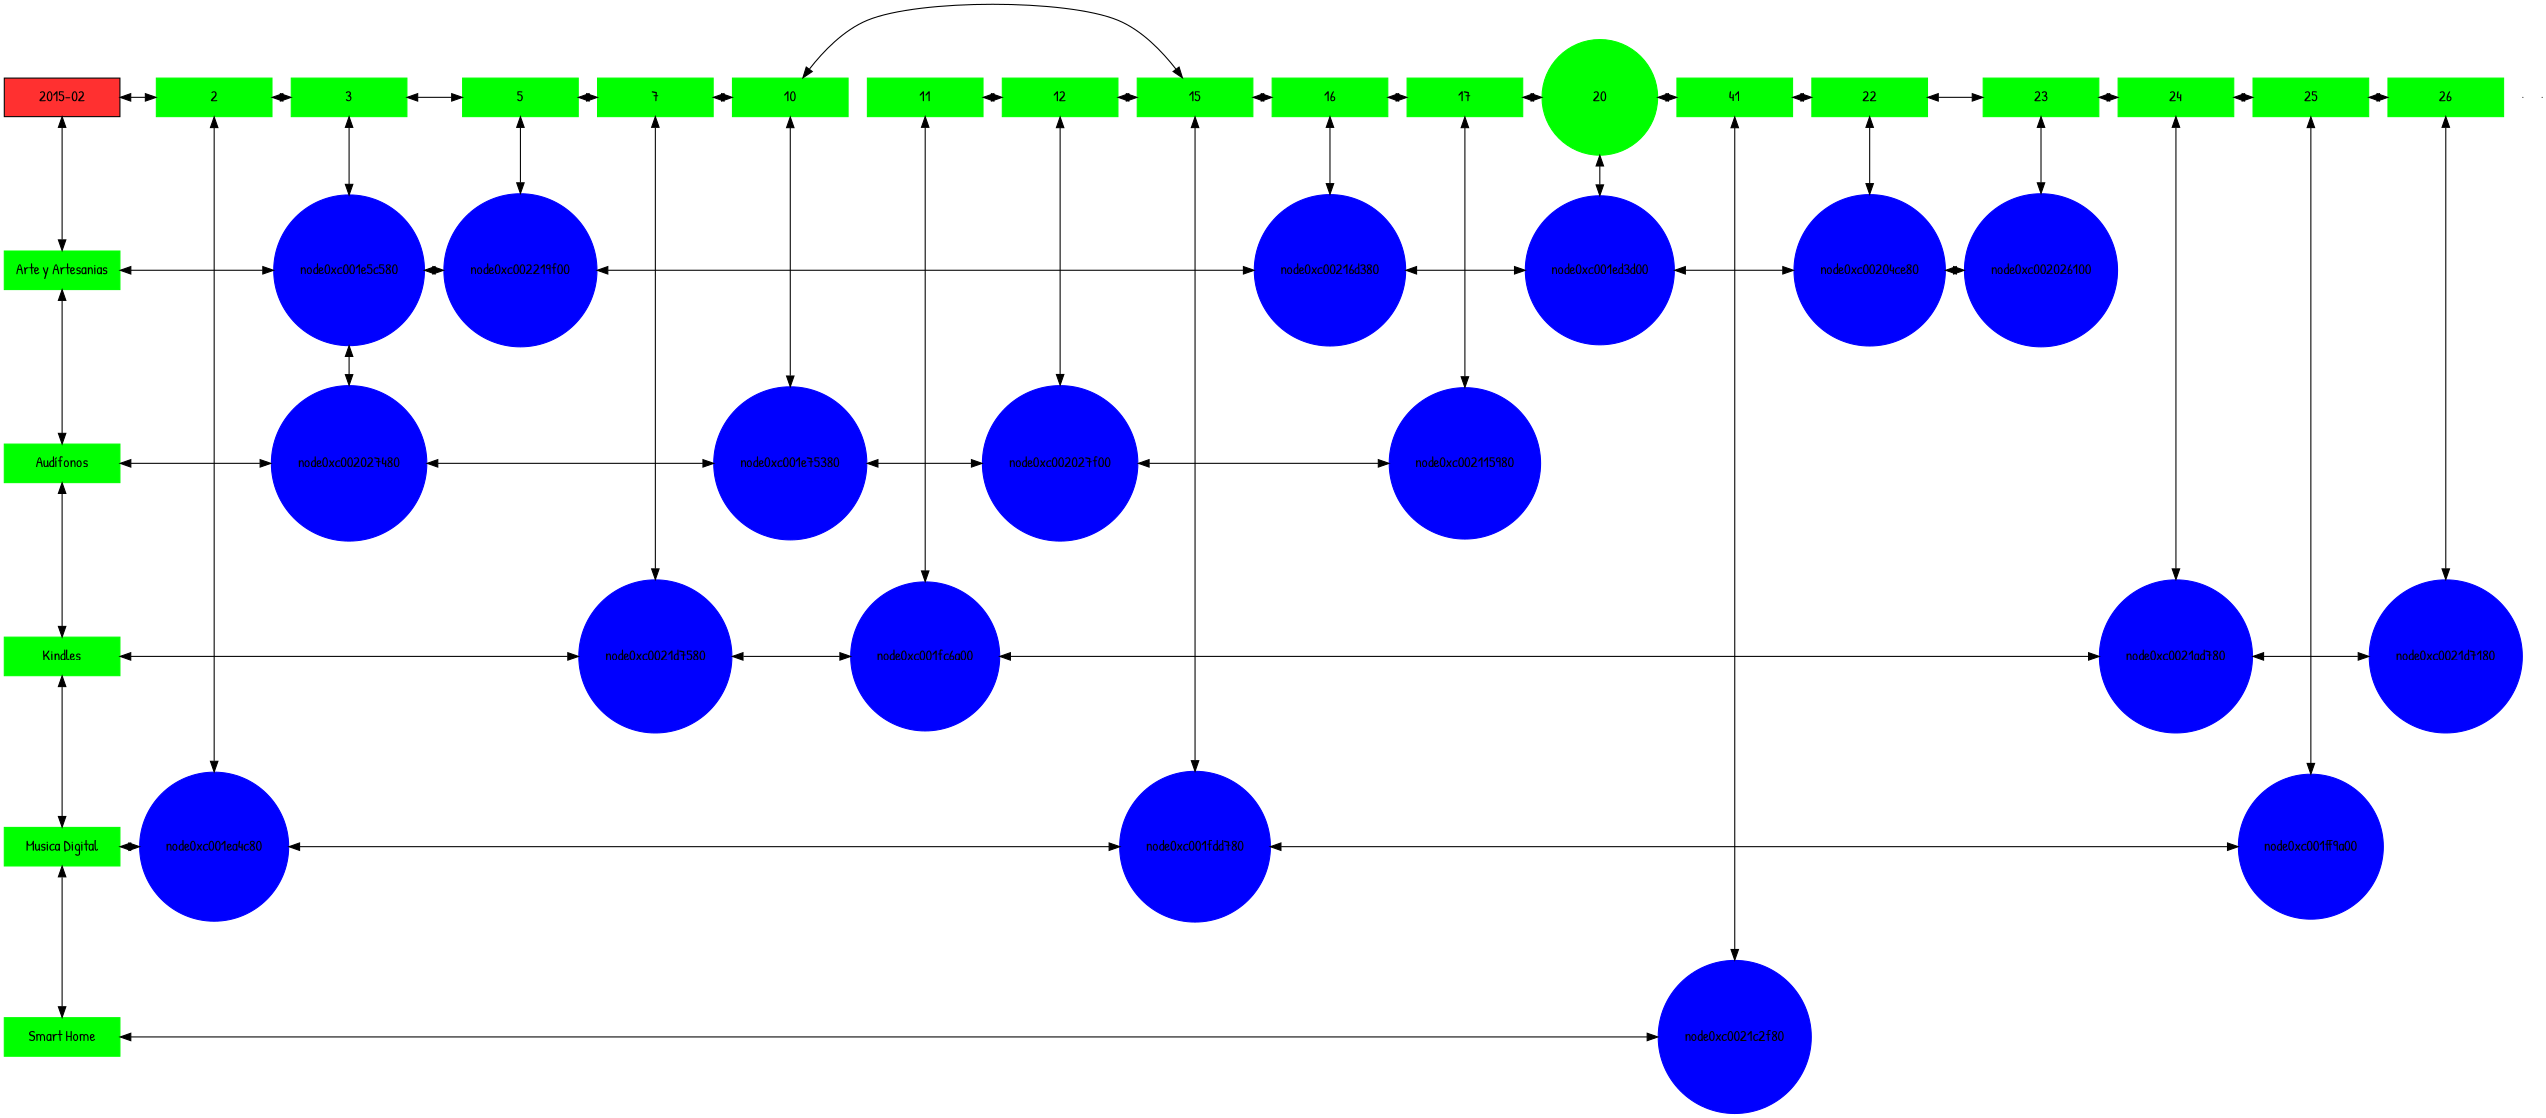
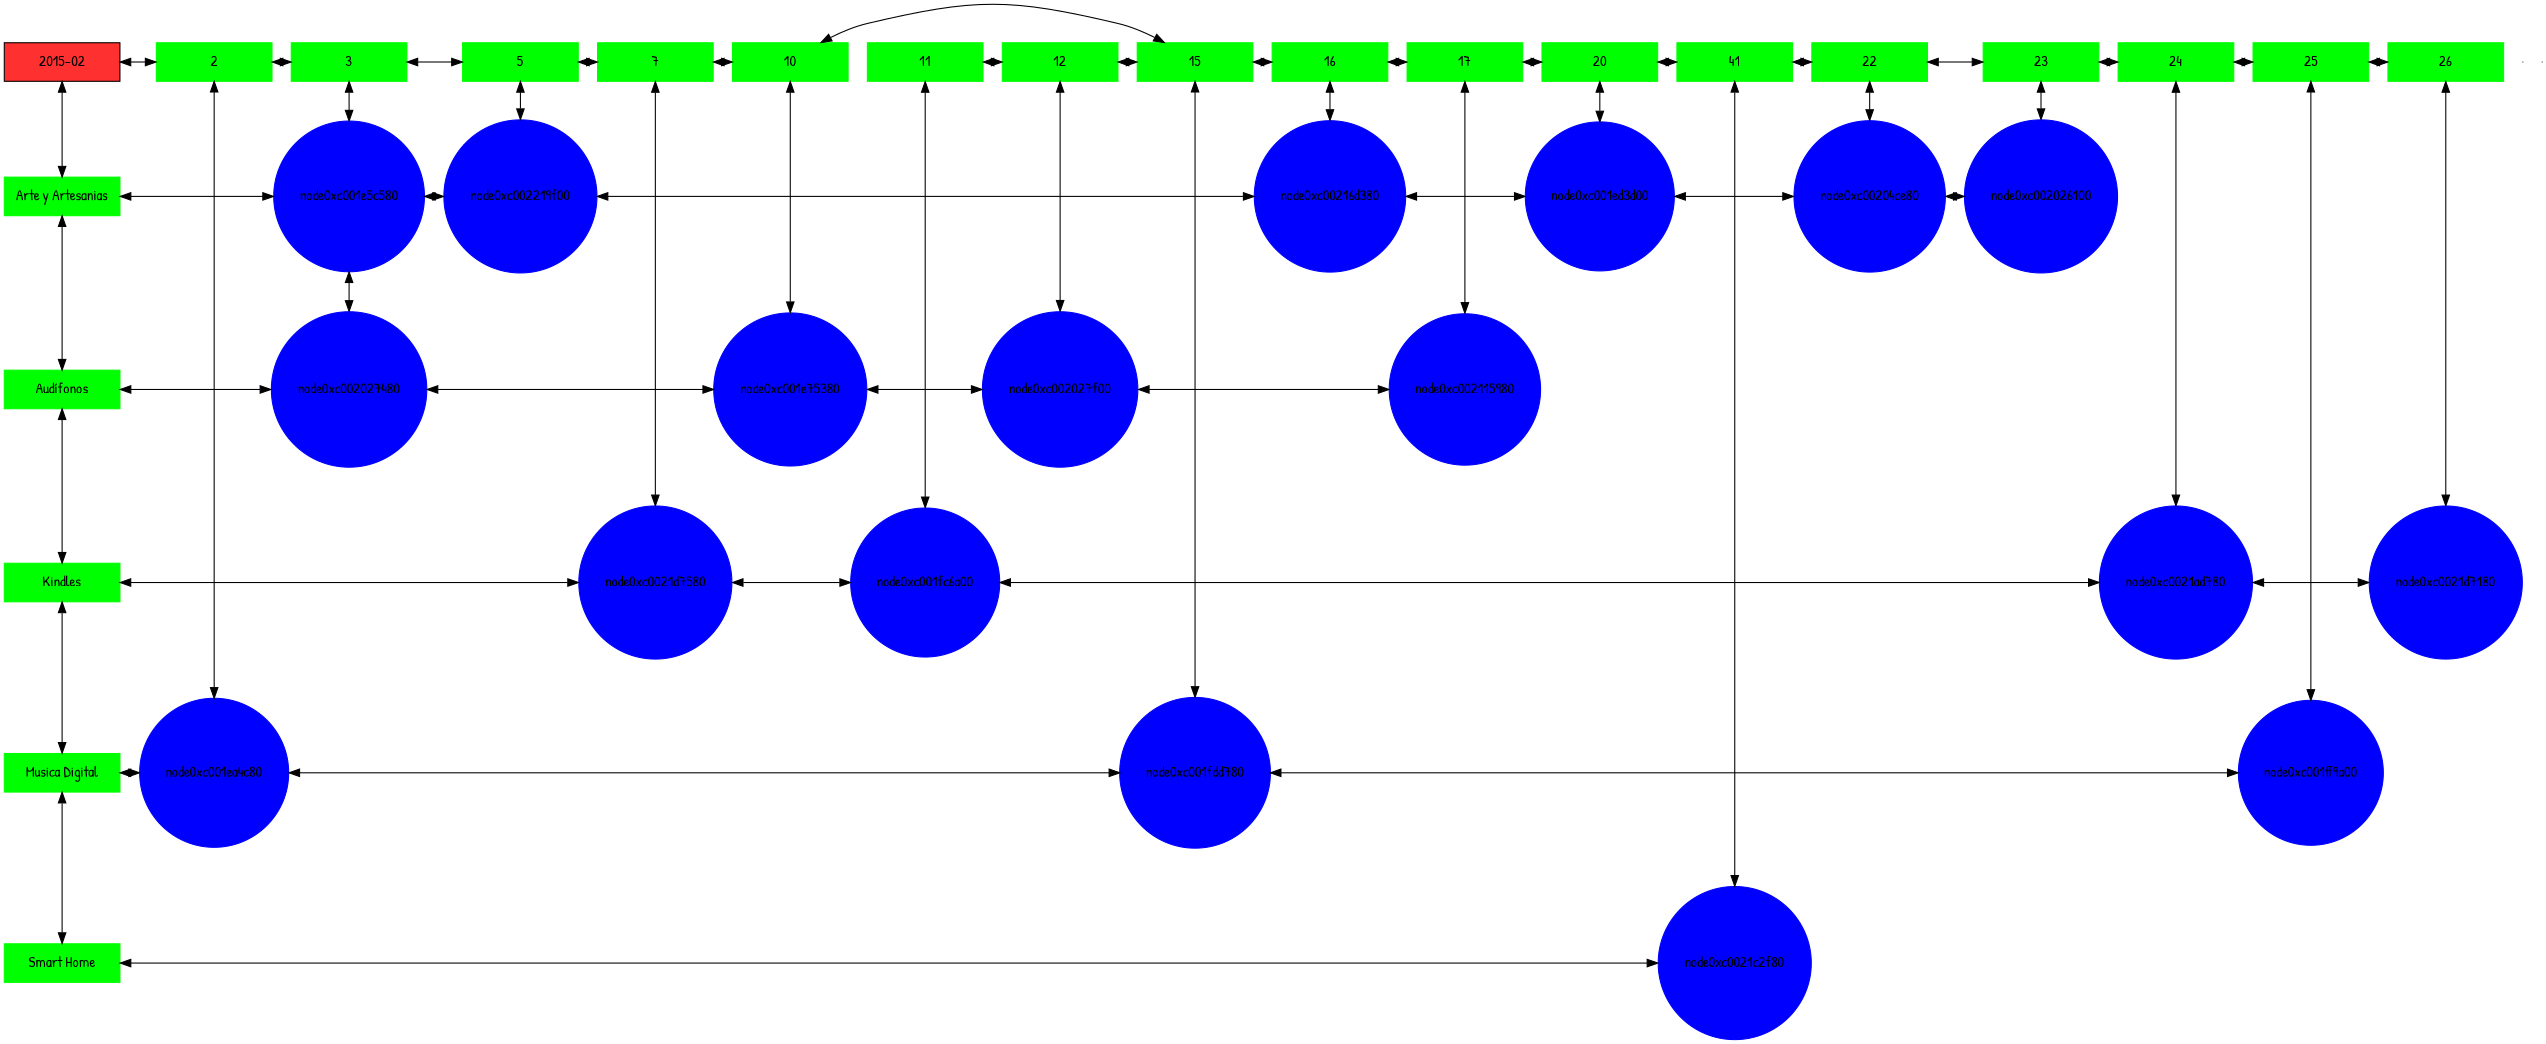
node "20": shape circle -> box
